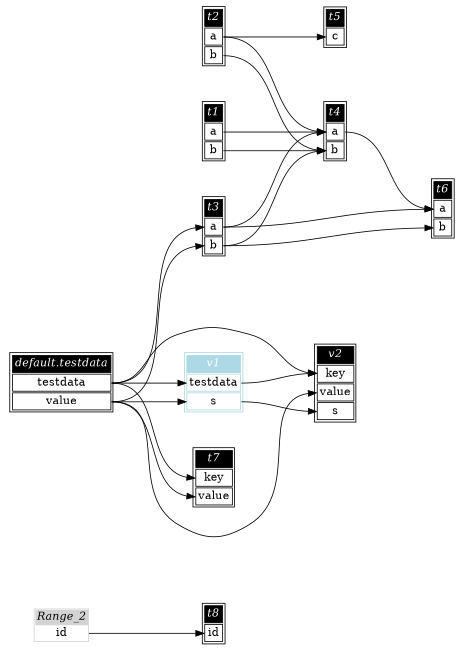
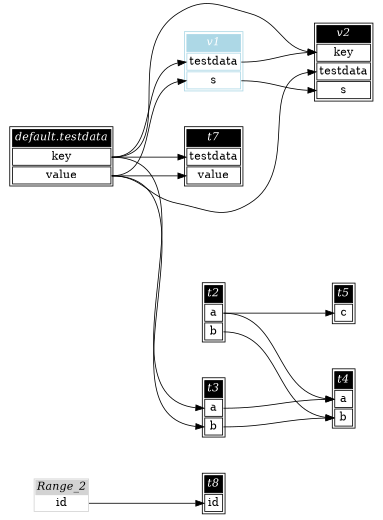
node "t1": removed
node "t6": removed
node "default.testdata": text "testdata" -> "key"
node "v2": text "value" -> "testdata"
node "t7": text "key" -> "testdata"
